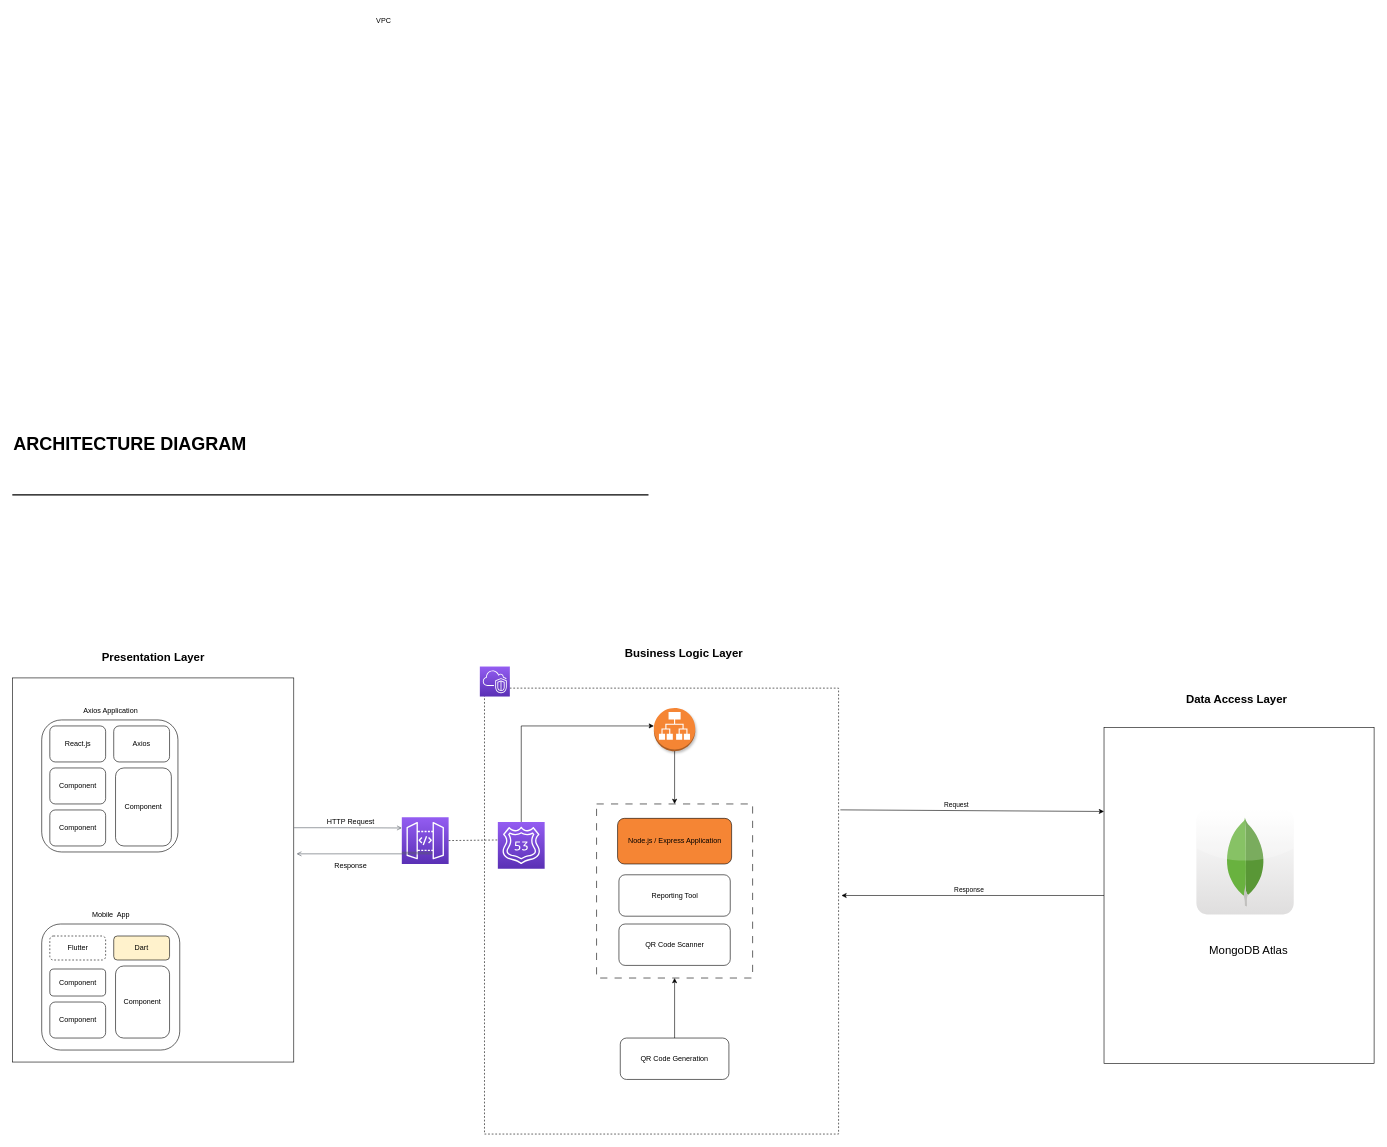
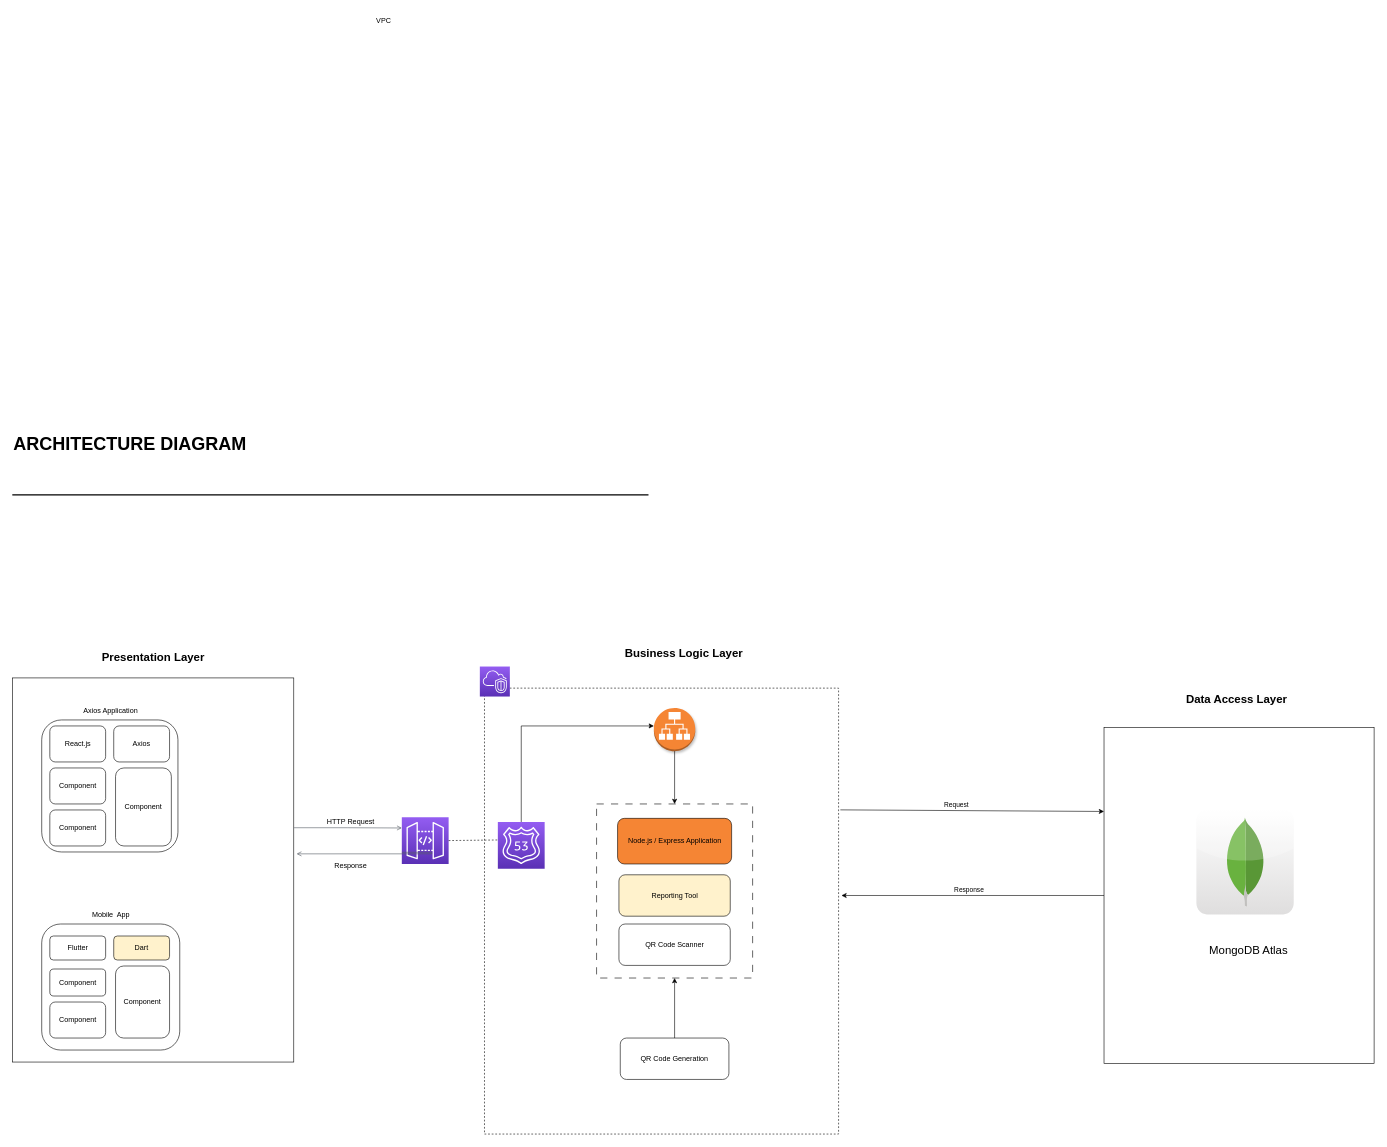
node "Reporting Tool": fillcolor #ffffff -> #fff2cc
node "Flutter": style dashed -> solid
